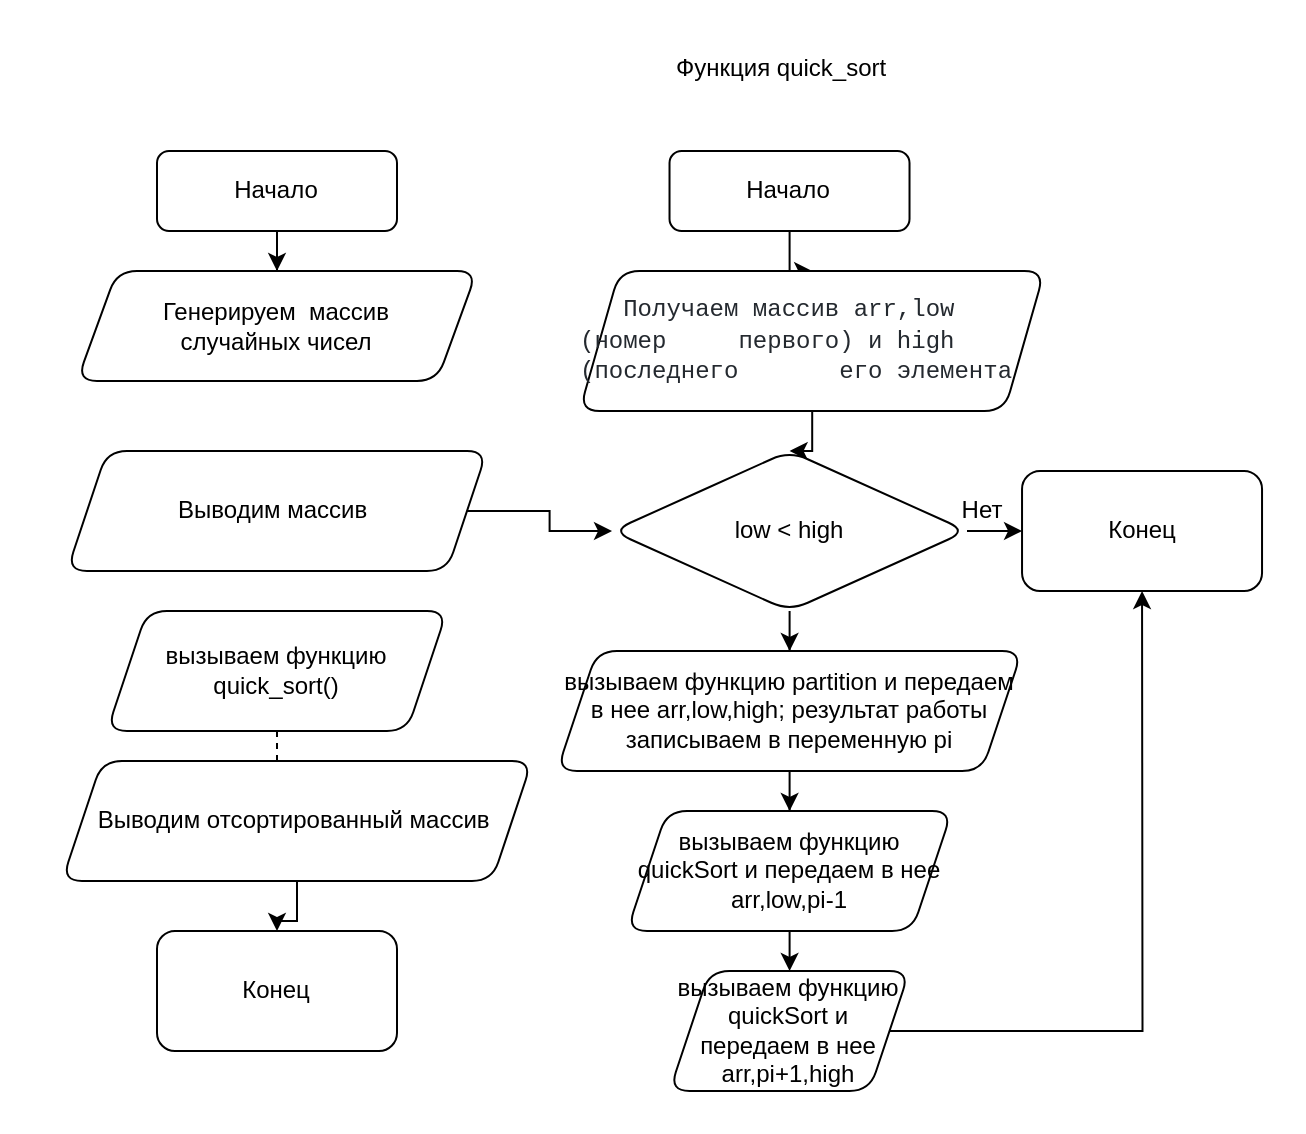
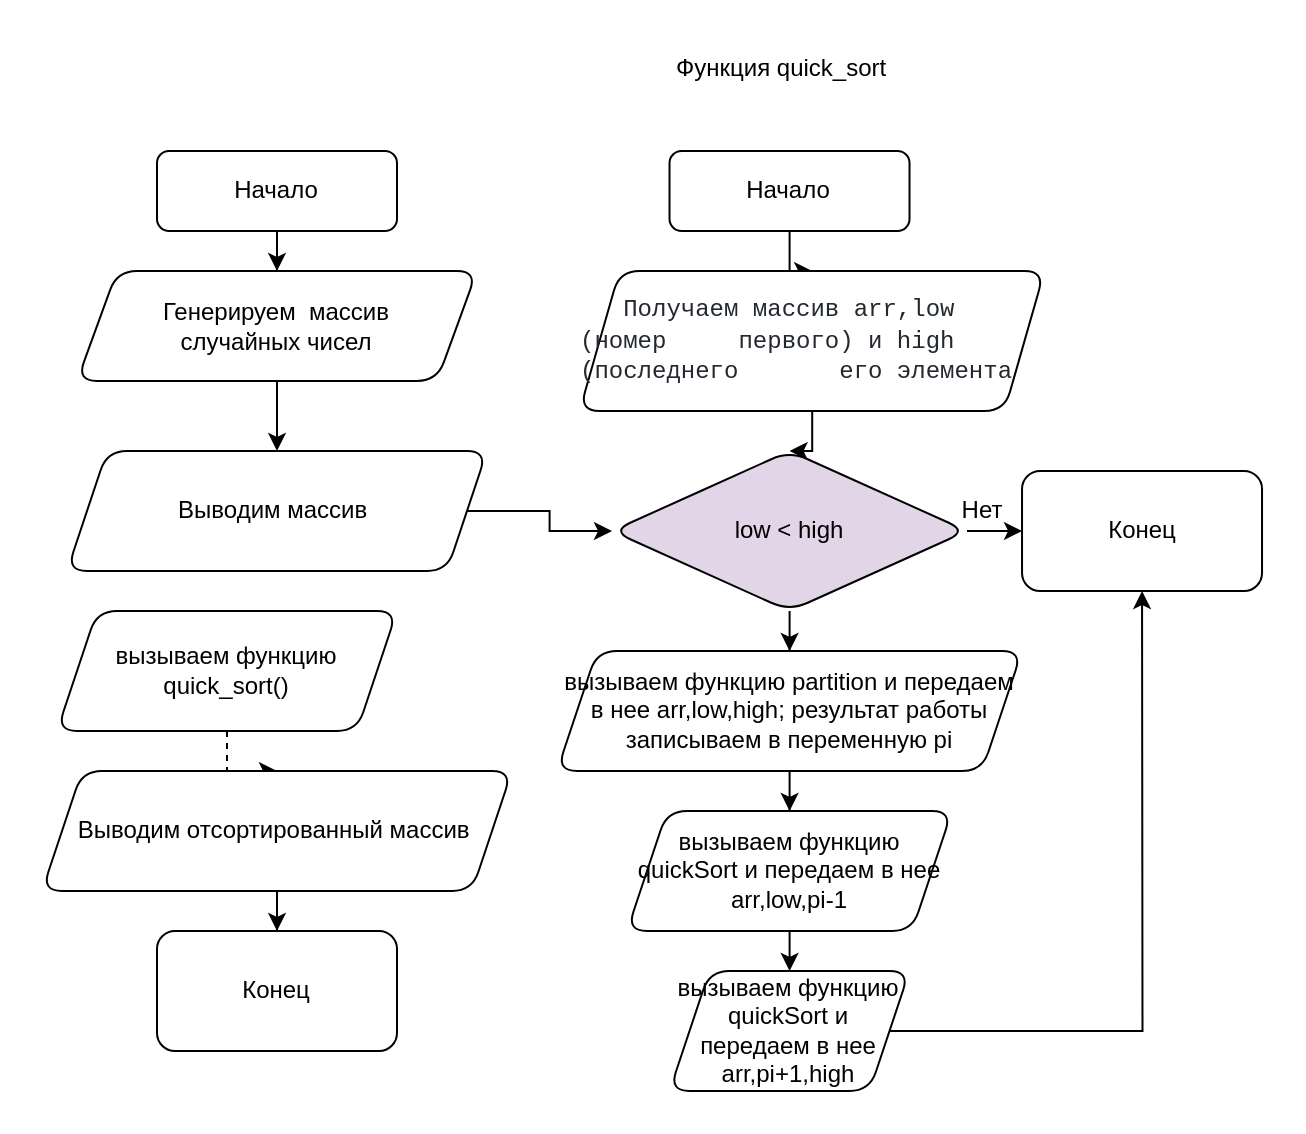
edge "Генерируем массив случайных чисел" -> "Выводим массив": added
node "low < high": fillcolor #ffffff -> #e1d5e7
node "вызываем функцию quick_sort()": moved (277, 671) -> (227, 671)
node "Выводим отсортированный массив": moved (297, 821) -> (277, 831)
